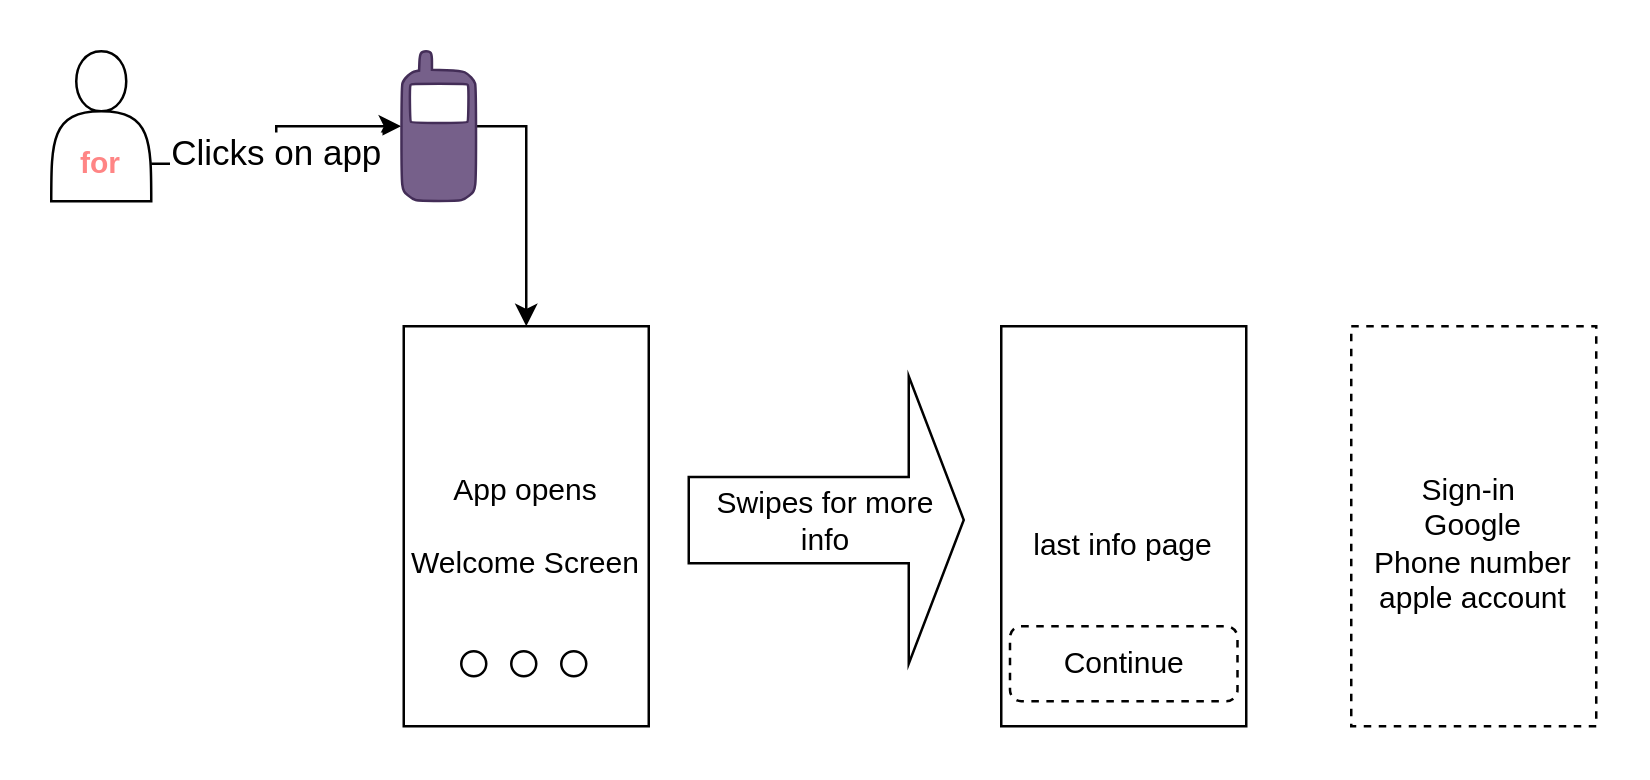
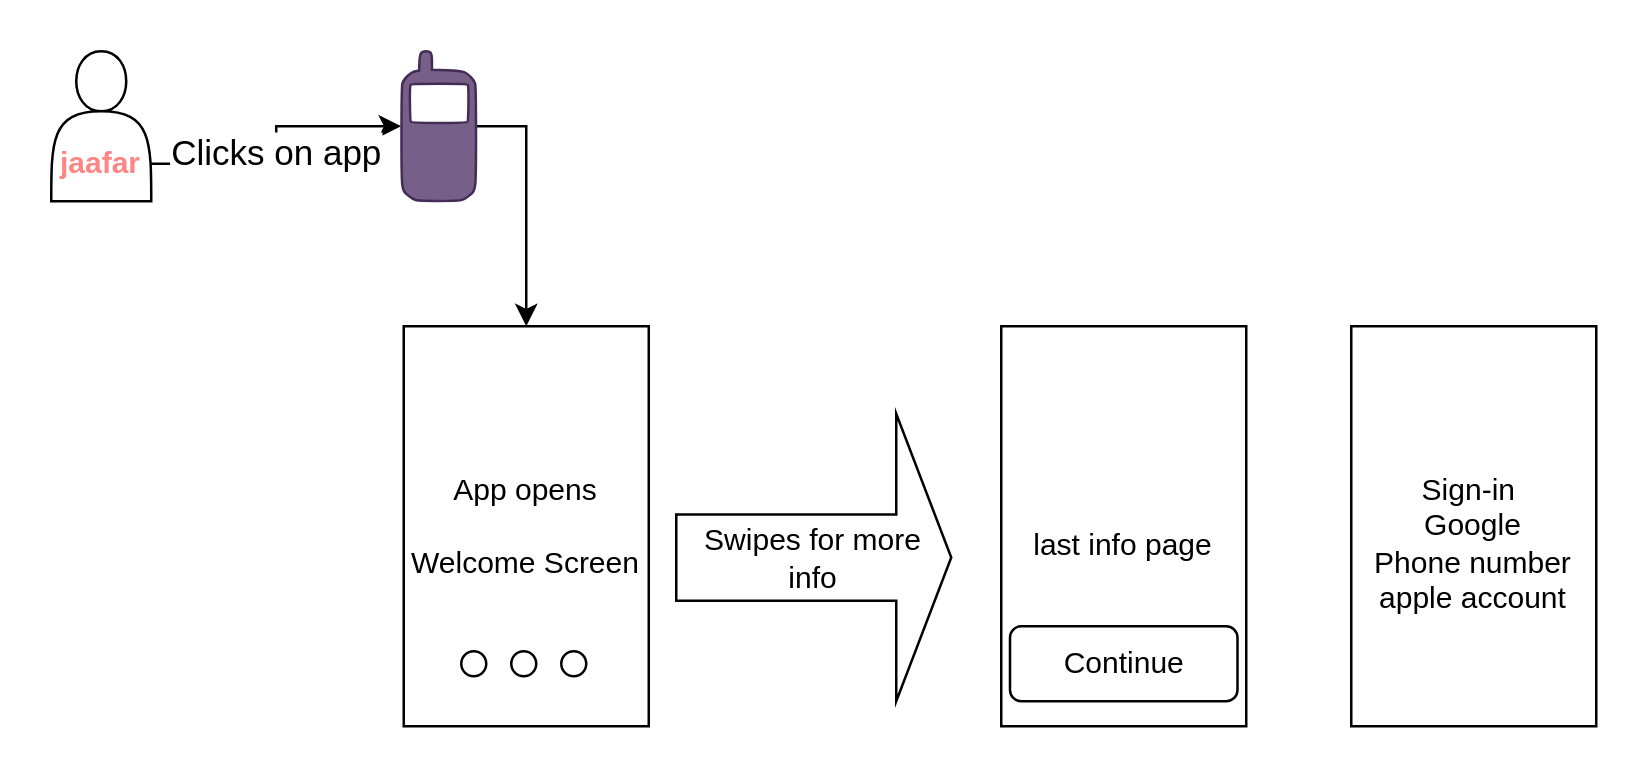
node "for": label "for" -> "jaafar"
node "Swipes for more info": moved (826, 520) -> (814, 558)
node "Sign-in Google Phone number apple account": style dashed -> solid
node "Continue": style dashed -> solid
